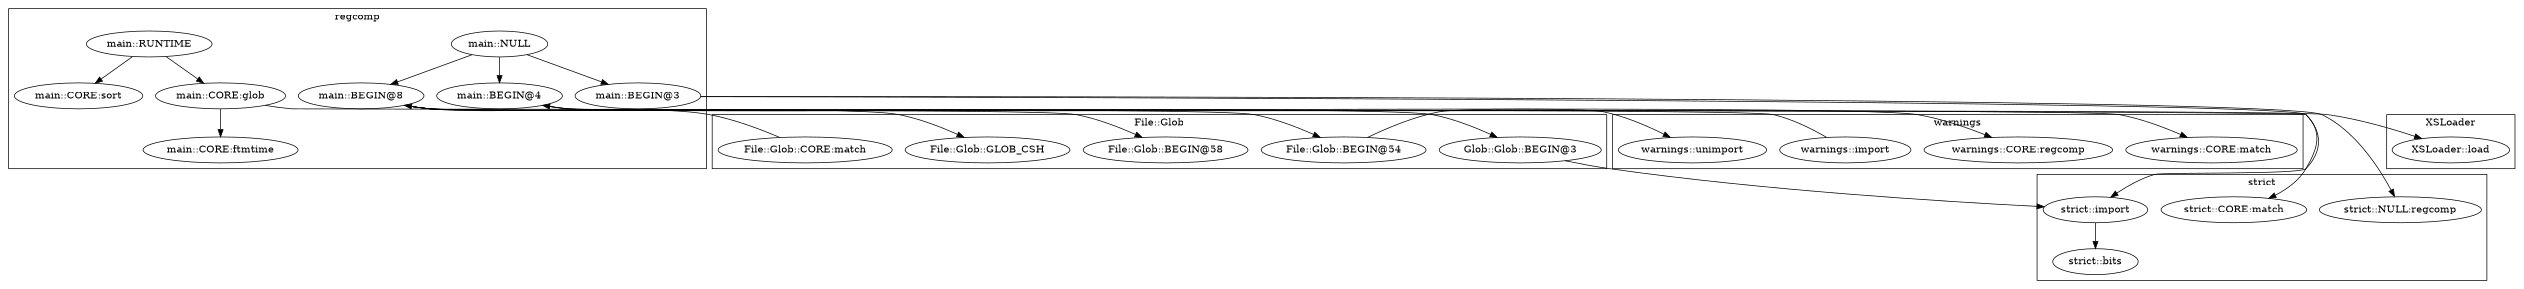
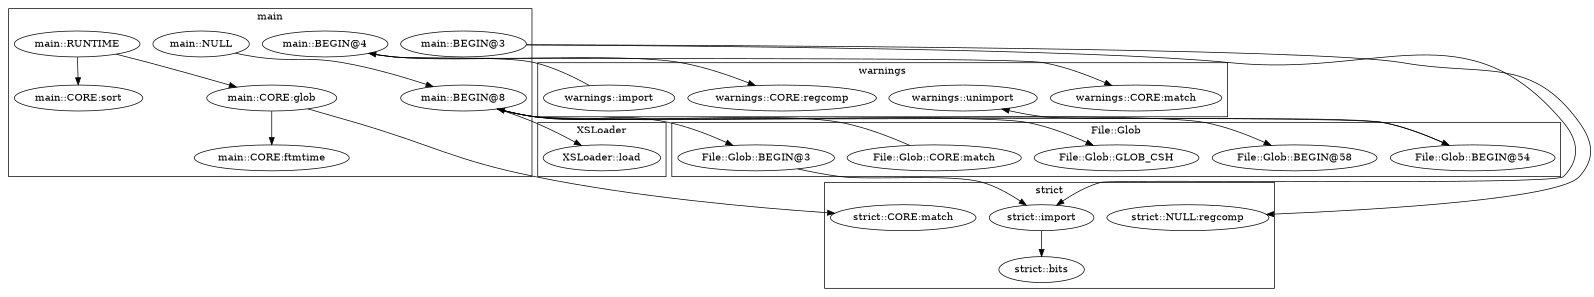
cluster "regcomp": label "regcomp" -> "main"
edge "main::NULL" -> "main::BEGIN@4": removed
edge "main::NULL" -> "main::BEGIN@3": removed
node "Glob::Glob::BEGIN@3": label "Glob::Glob::BEGIN@3" -> "File::Glob::BEGIN@3"
